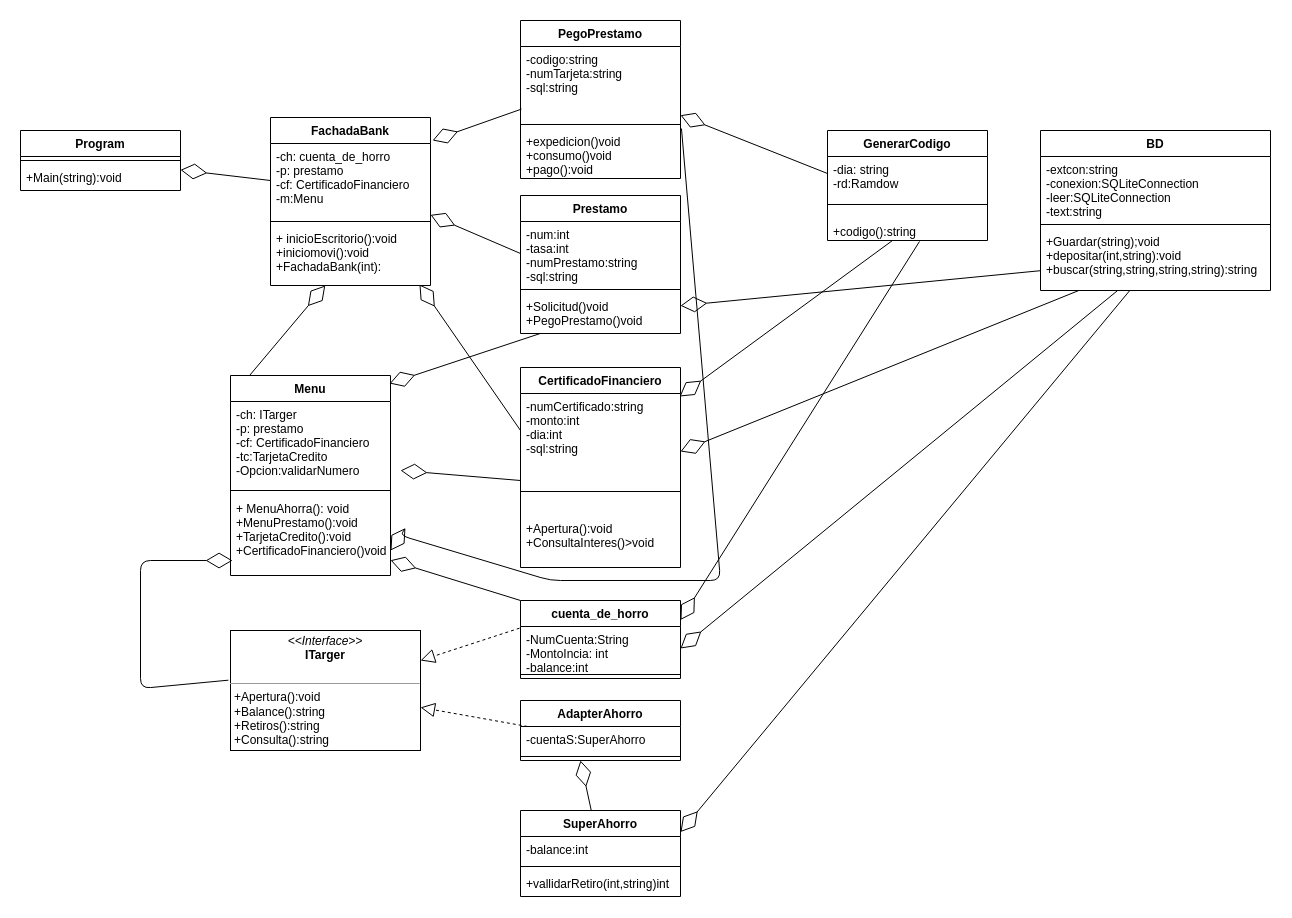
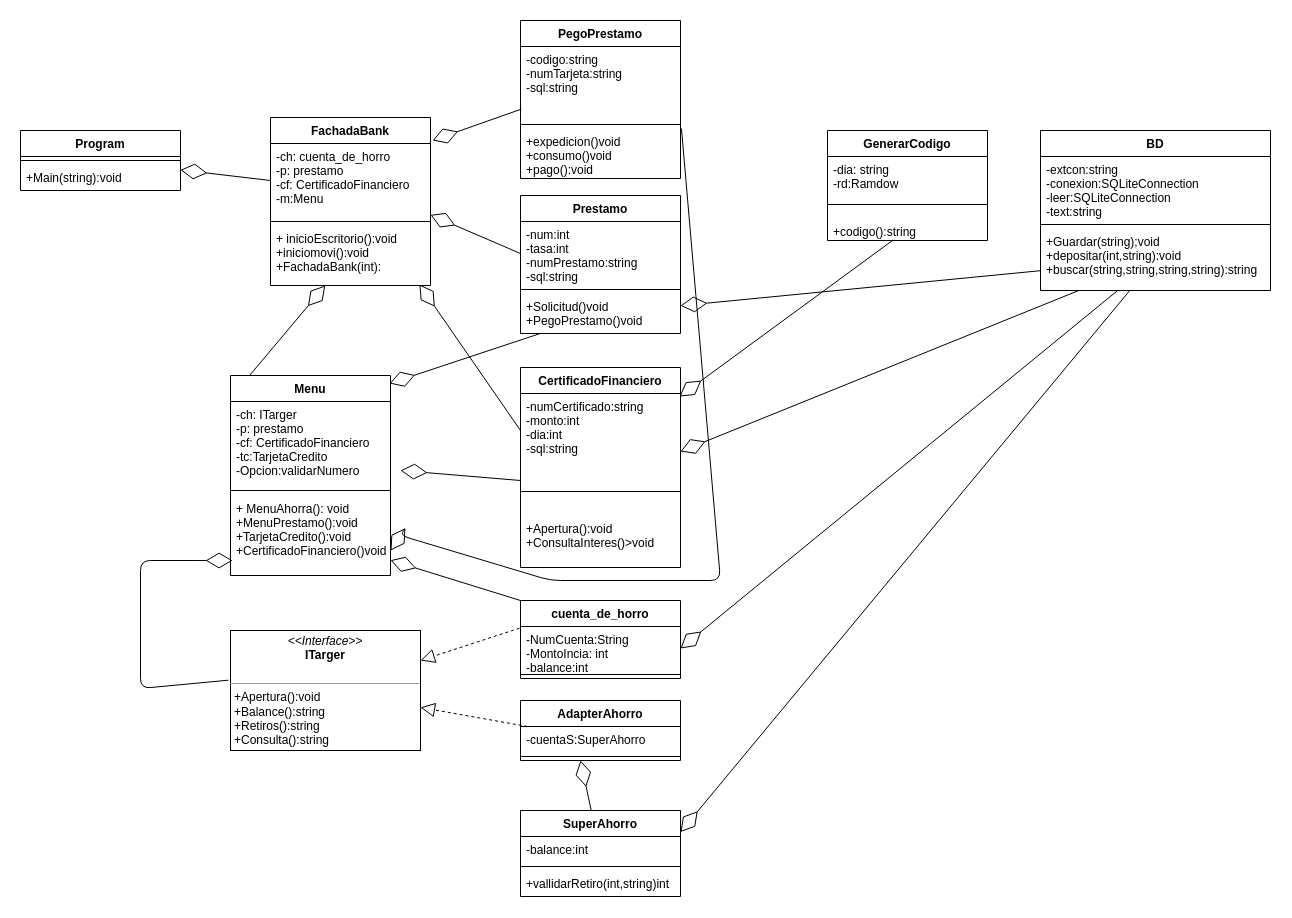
edge "-dia: string -rd:Ramdow" -> "-codigo:string -numTarjeta:string -sql:string": removed
edge "+codigo():string" -> "cuenta_de_horro": removed
